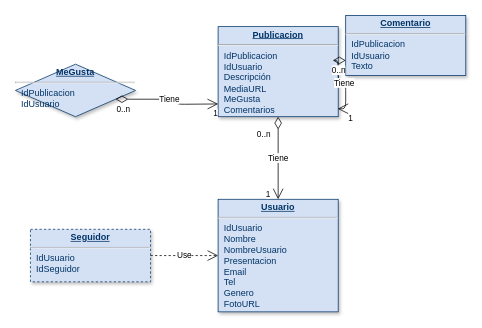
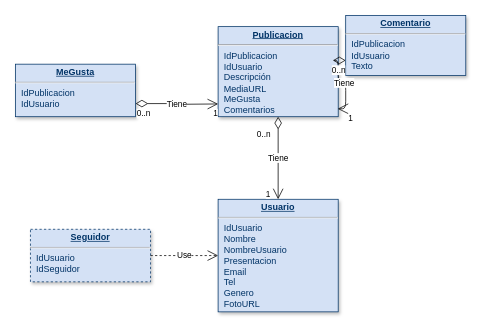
node "MeGusta IdPublicacion IdUsuario": shape diamond -> rectangle
